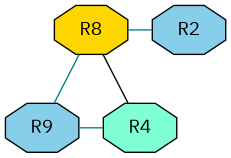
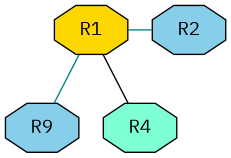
node "R8": label "R8" -> "R1"
edge "R9" -- "R4": removed
